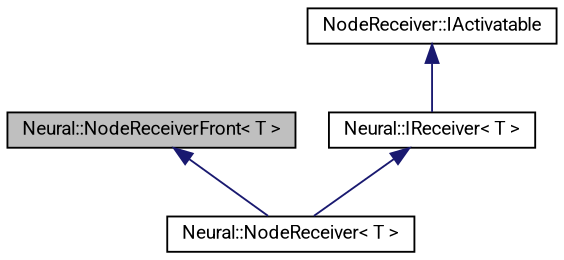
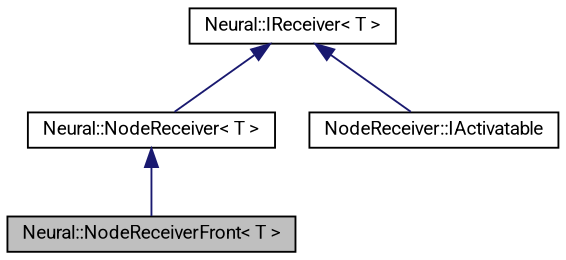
edge "Neural::IReceiver< T >" -> "NodeReceiver::IActivatable": reversed
edge "Neural::NodeReceiver< T >" -> "Neural::NodeReceiverFront< T >": reversed
